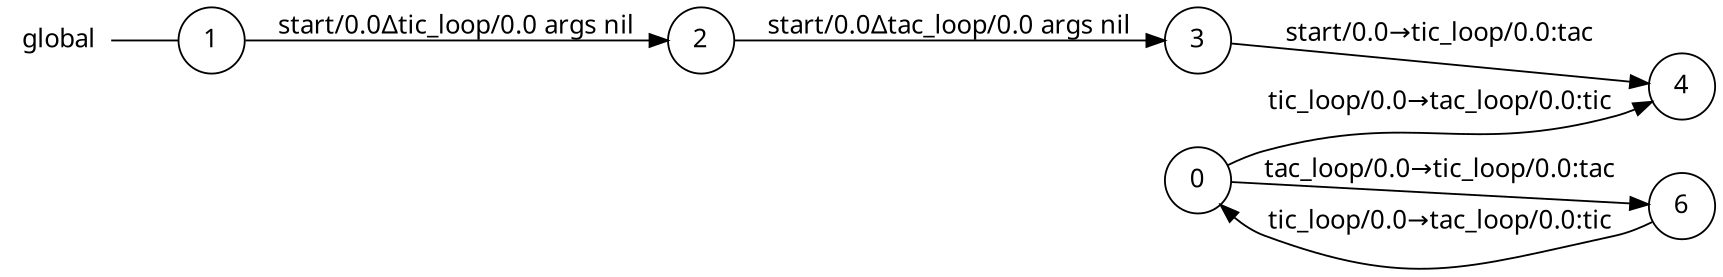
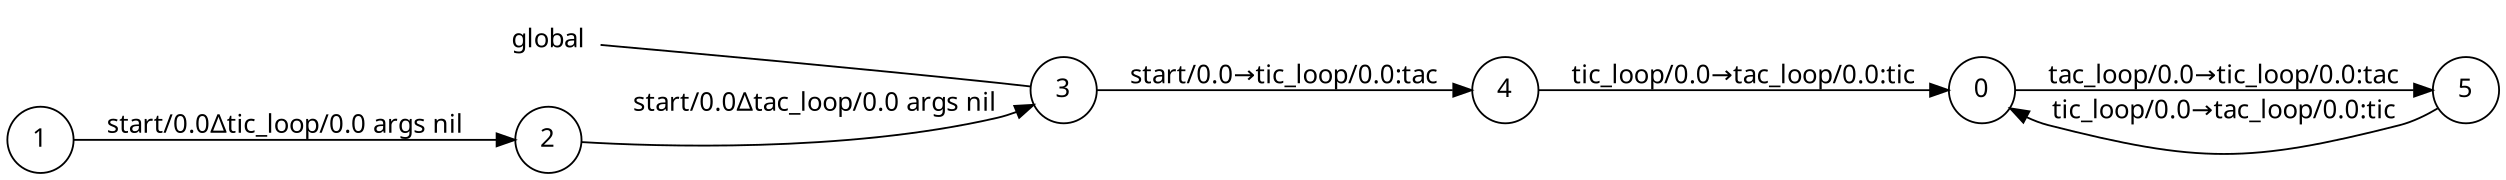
edge "global" -- "1": now "global" -- "3"
edge "0" -> "4": reversed
node "6": label "6" -> "5"
